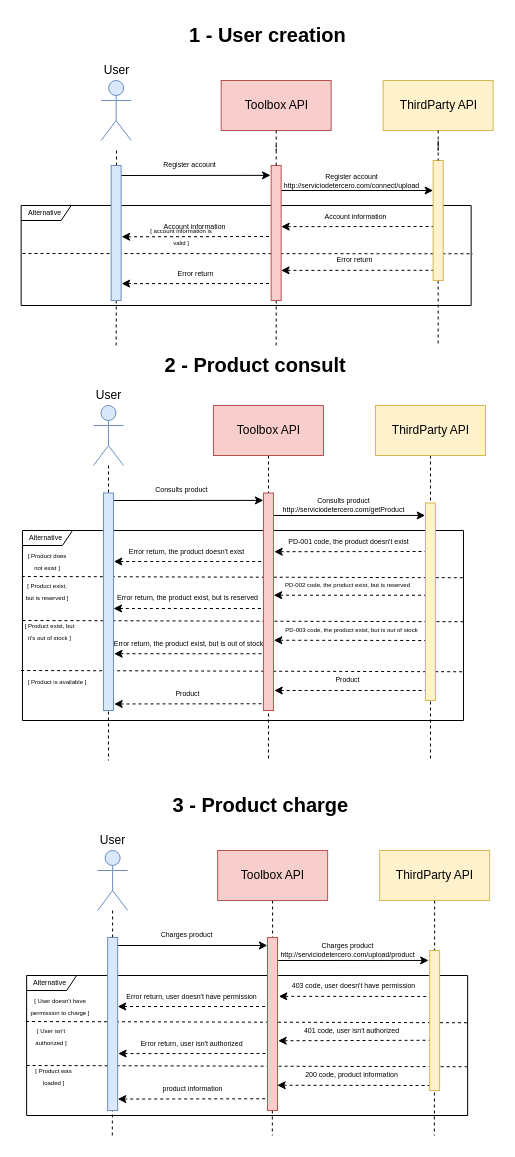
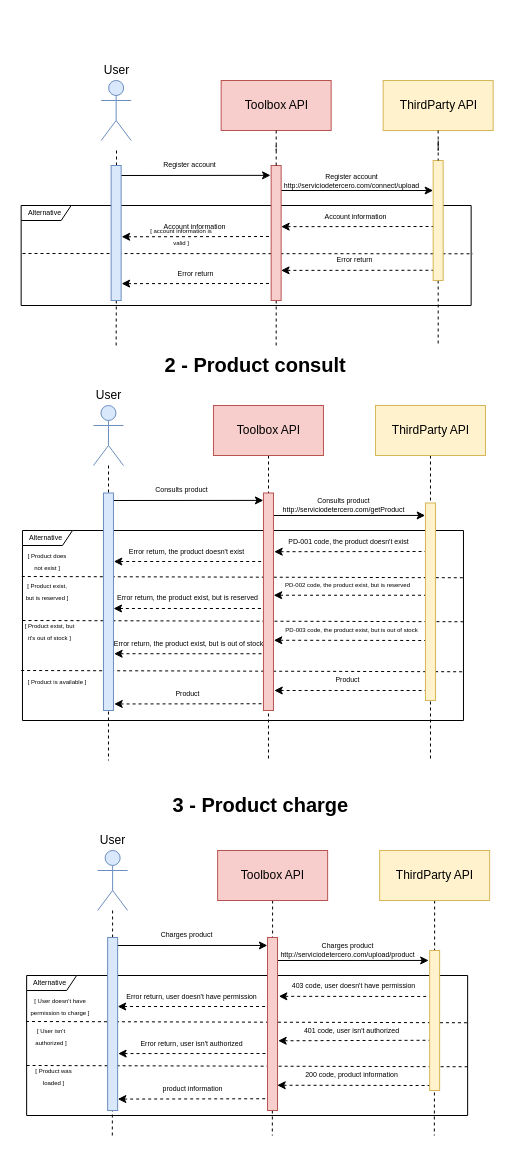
node "1 - User creation": removed
